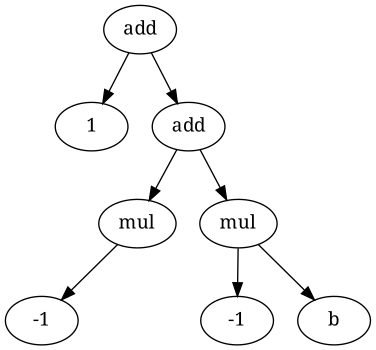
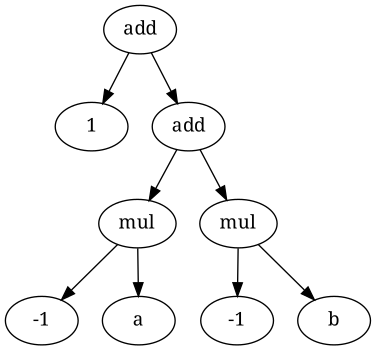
node "a": added
